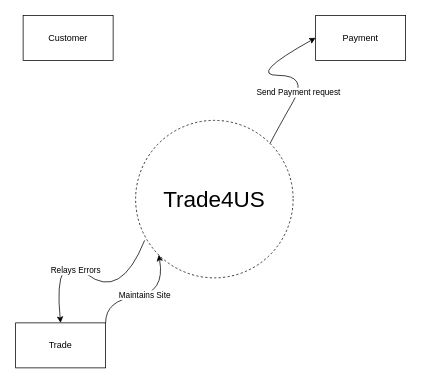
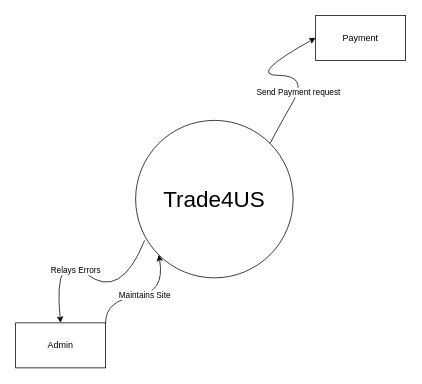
node "Customer": removed
node "Trade4US": style dashed -> solid
node "Trade": label "Trade" -> "Admin"
